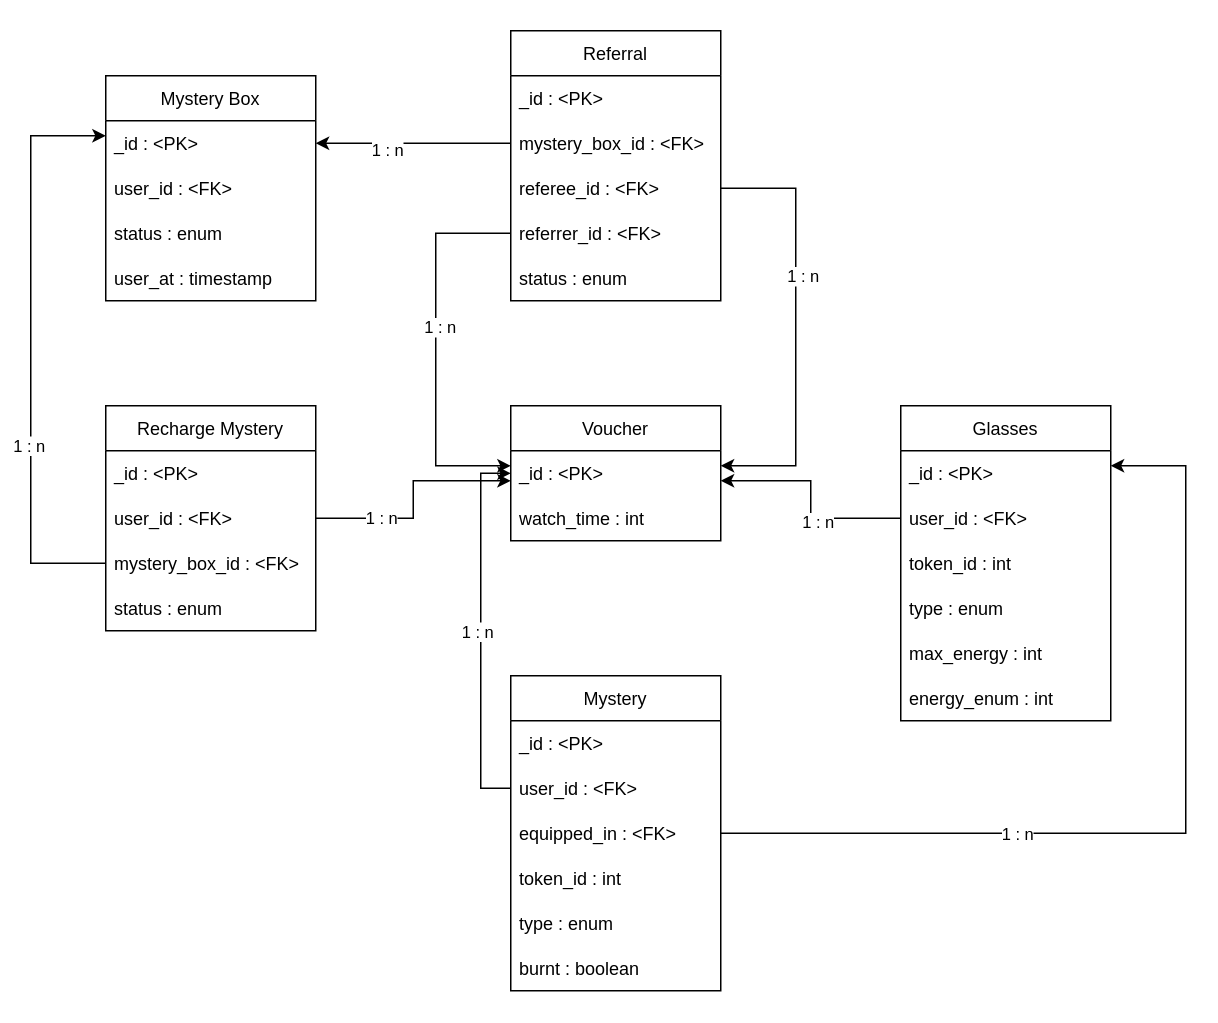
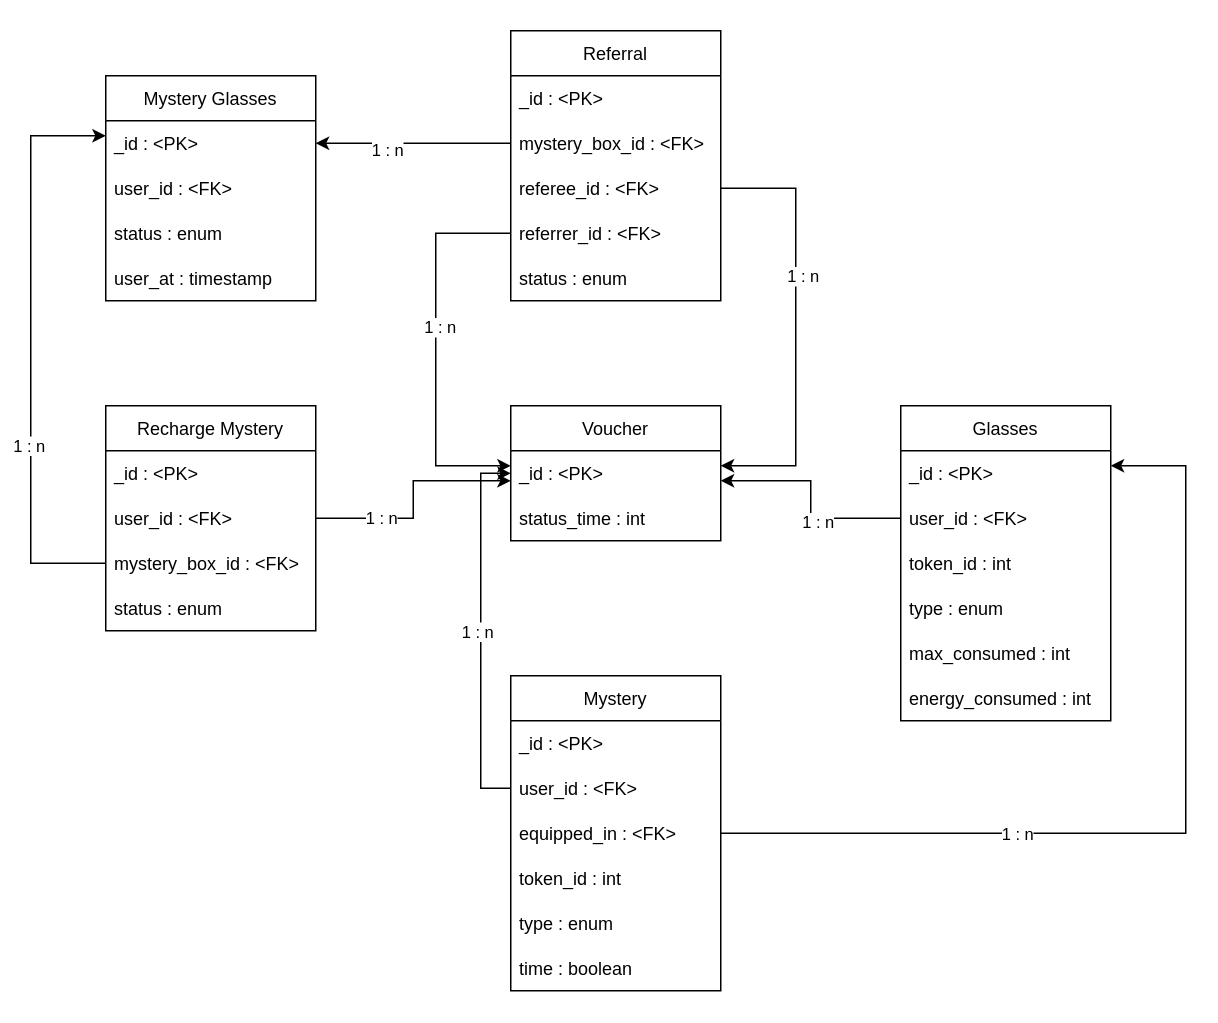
node "Mystery Box": label "Mystery Box" -> "Mystery Glasses"
node "watch_time : int": label "watch_time : int" -> "status_time : int"
node "max_energy : int": label "max_energy : int" -> "max_consumed : int"
node "energy_enum : int": label "energy_enum : int" -> "energy_consumed : int"
node "burnt : boolean": label "burnt : boolean" -> "time : boolean"
